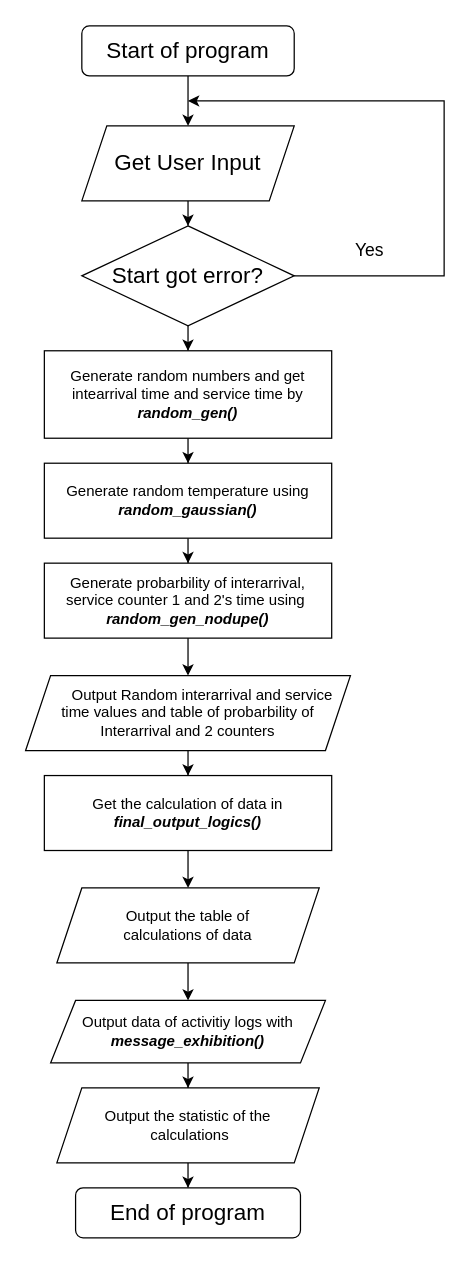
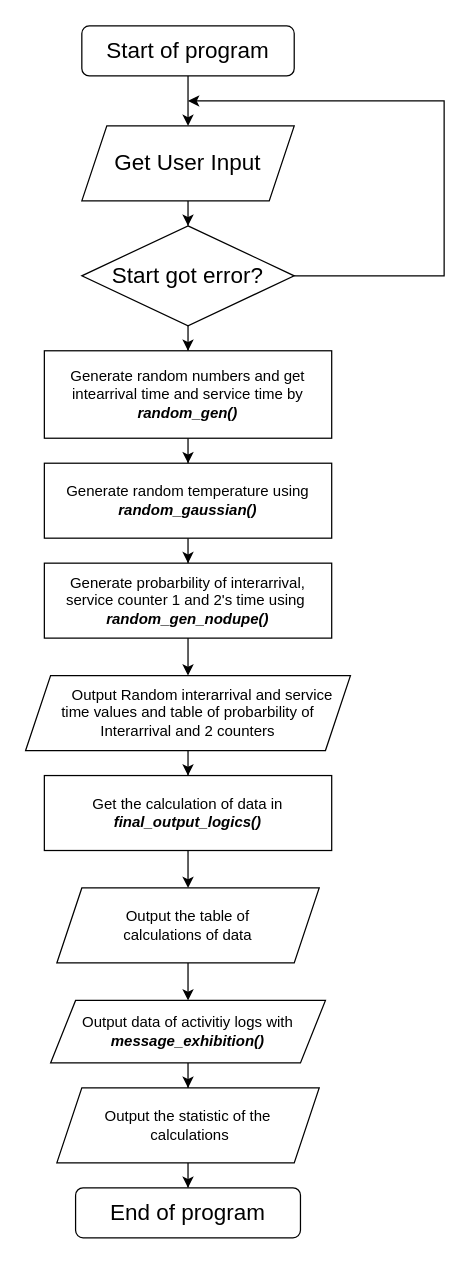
node "Yes": removed
